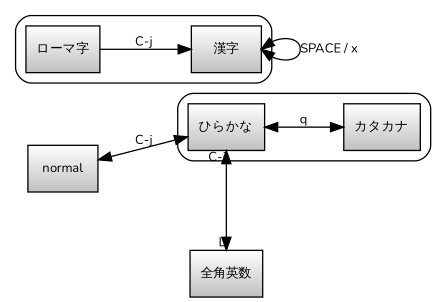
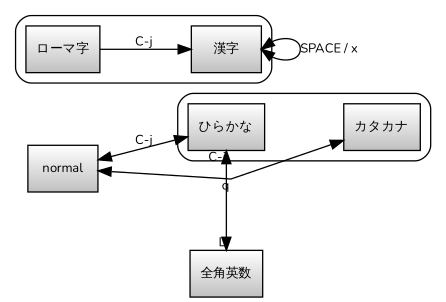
edge "ひらかな" -- "カタカナ": now "normal" -- "カタカナ"
